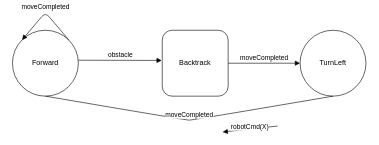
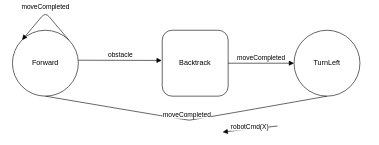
node "TurnLeft": moved (333, 63) -> (327, 63)
